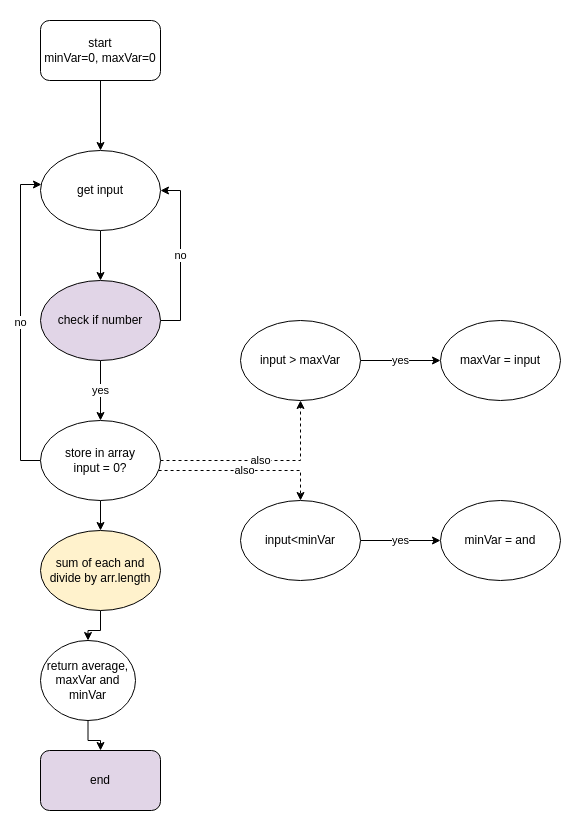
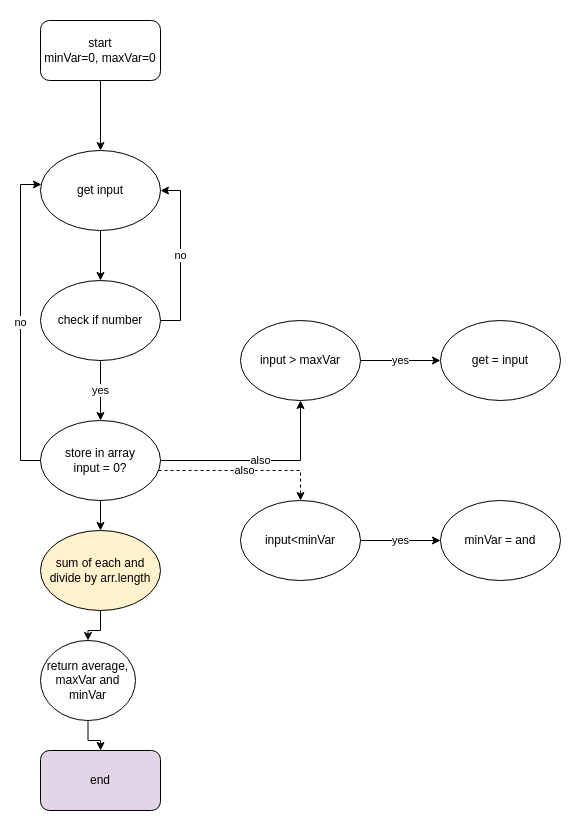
node "check if number": fillcolor #e1d5e7 -> #ffffff
node "maxVar = input": label "maxVar = input" -> "get = input"
edge "store in array input = 0?" -> "input > maxVar": style dashed -> solid
